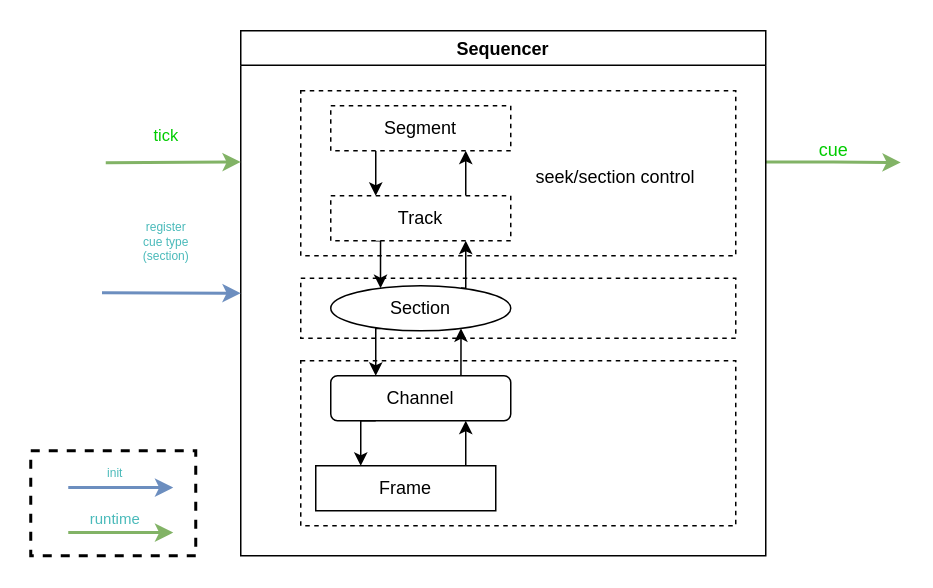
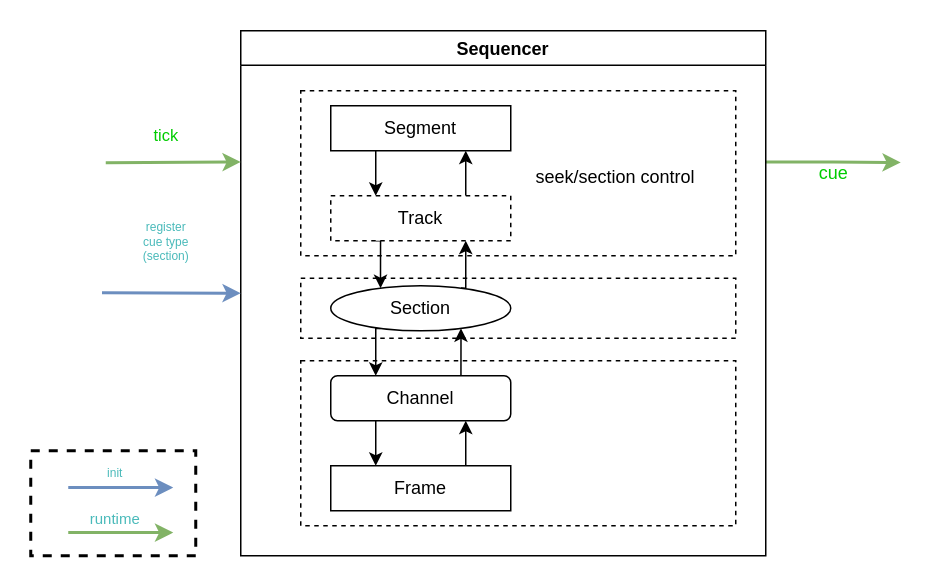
node "Segment": style dashed -> solid
node "cue": moved (833, 151) -> (833, 173)
node "Frame": moved (406, 488) -> (421, 488)
